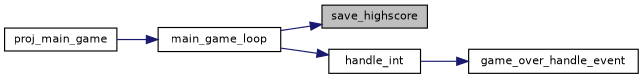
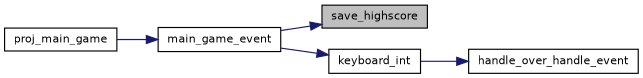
node "main_game_loop": label "main_game_loop" -> "main_game_event"
node "handle_int": label "handle_int" -> "keyboard_int"
node "game_over_handle_event": label "game_over_handle_event" -> "handle_over_handle_event"
